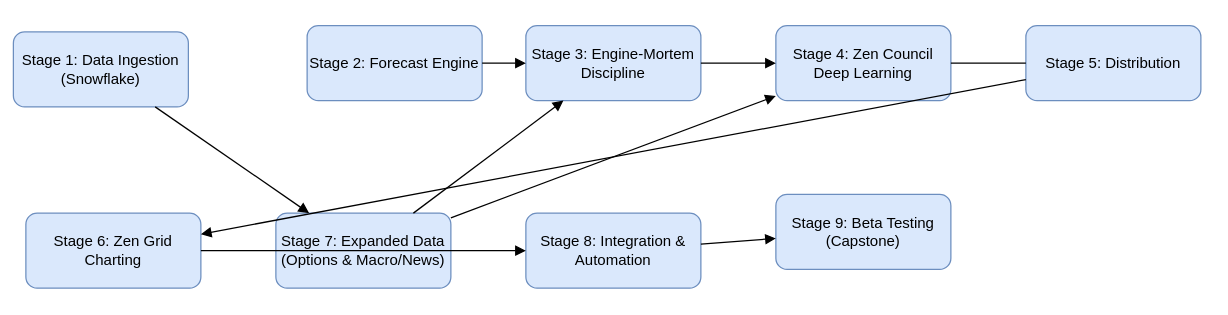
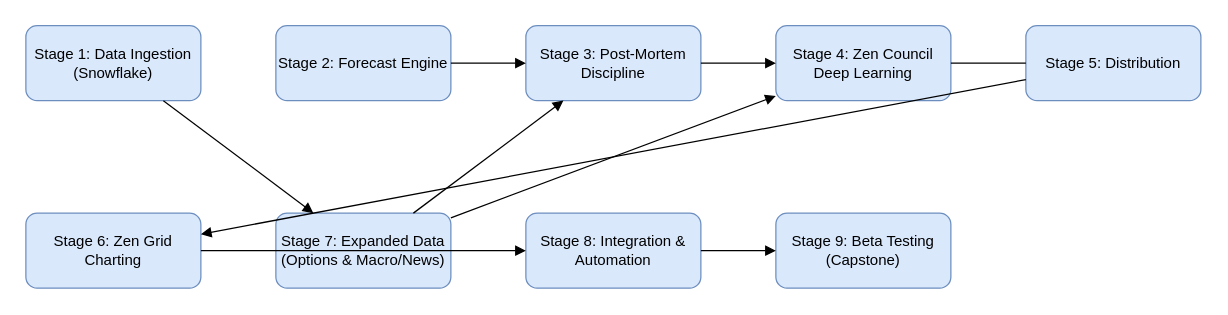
node "Stage 2: Forecast Engine": moved (394, 63) -> (363, 63)
node "Stage 3: Engine-Mortem Discipline": label "Stage 3: Engine-Mortem Discipline" -> "Stage 3: Post-Mortem Discipline"
node "Stage 1: Data Ingestion (Snowflake)": moved (101, 69) -> (113, 63)
node "Stage 9: Beta Testing (Capstone)": moved (863, 232) -> (863, 251)
